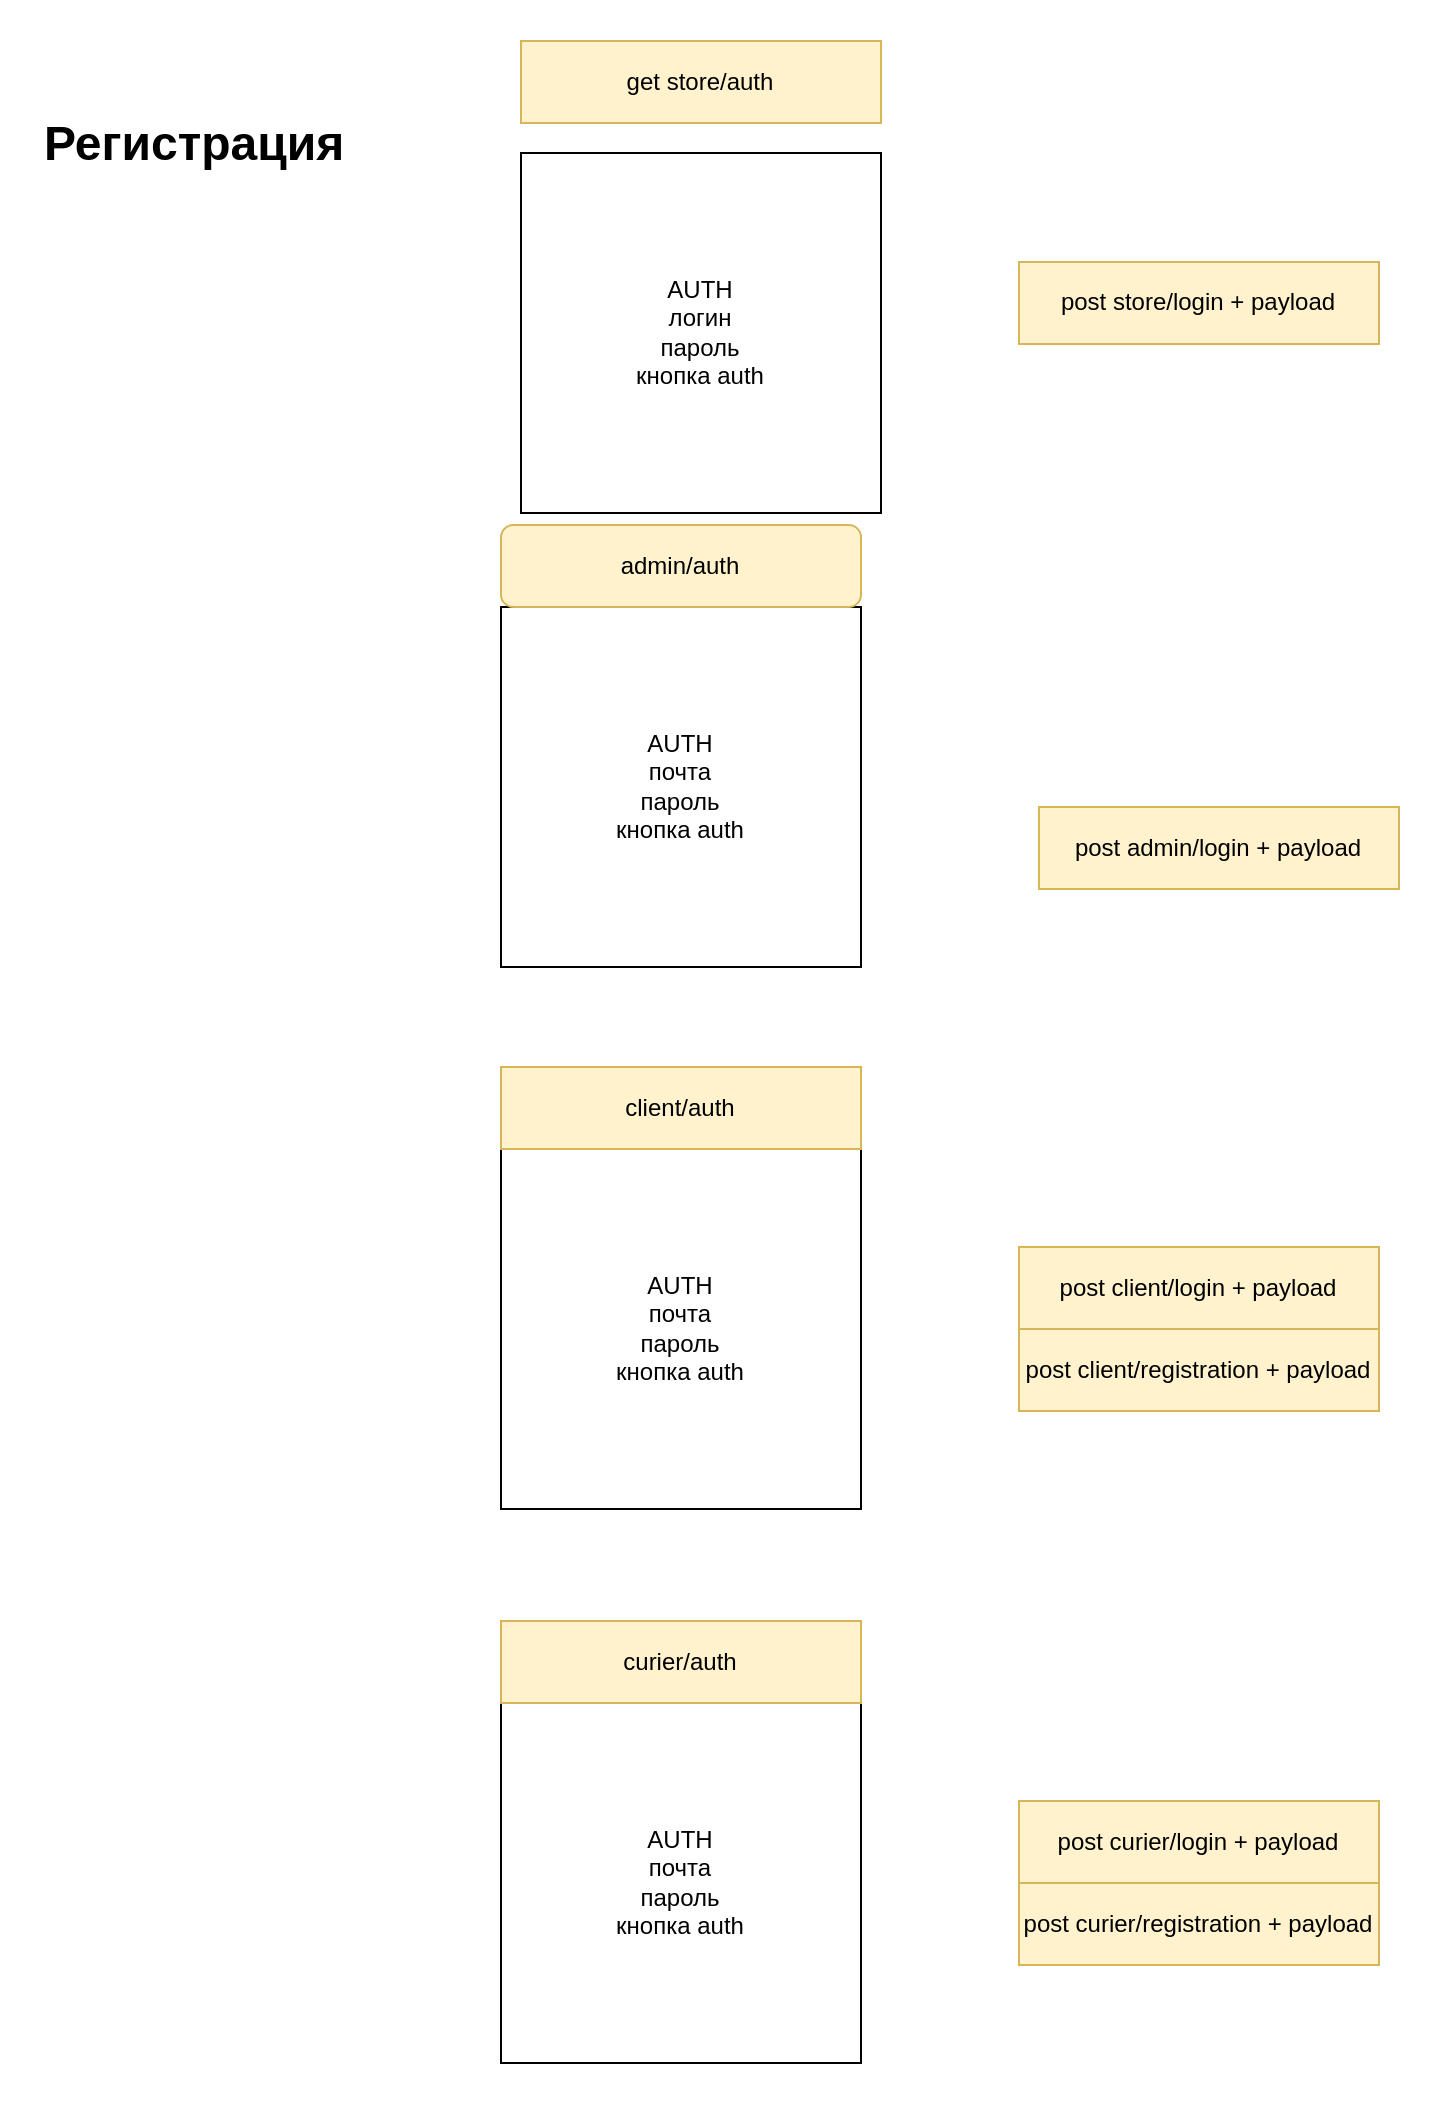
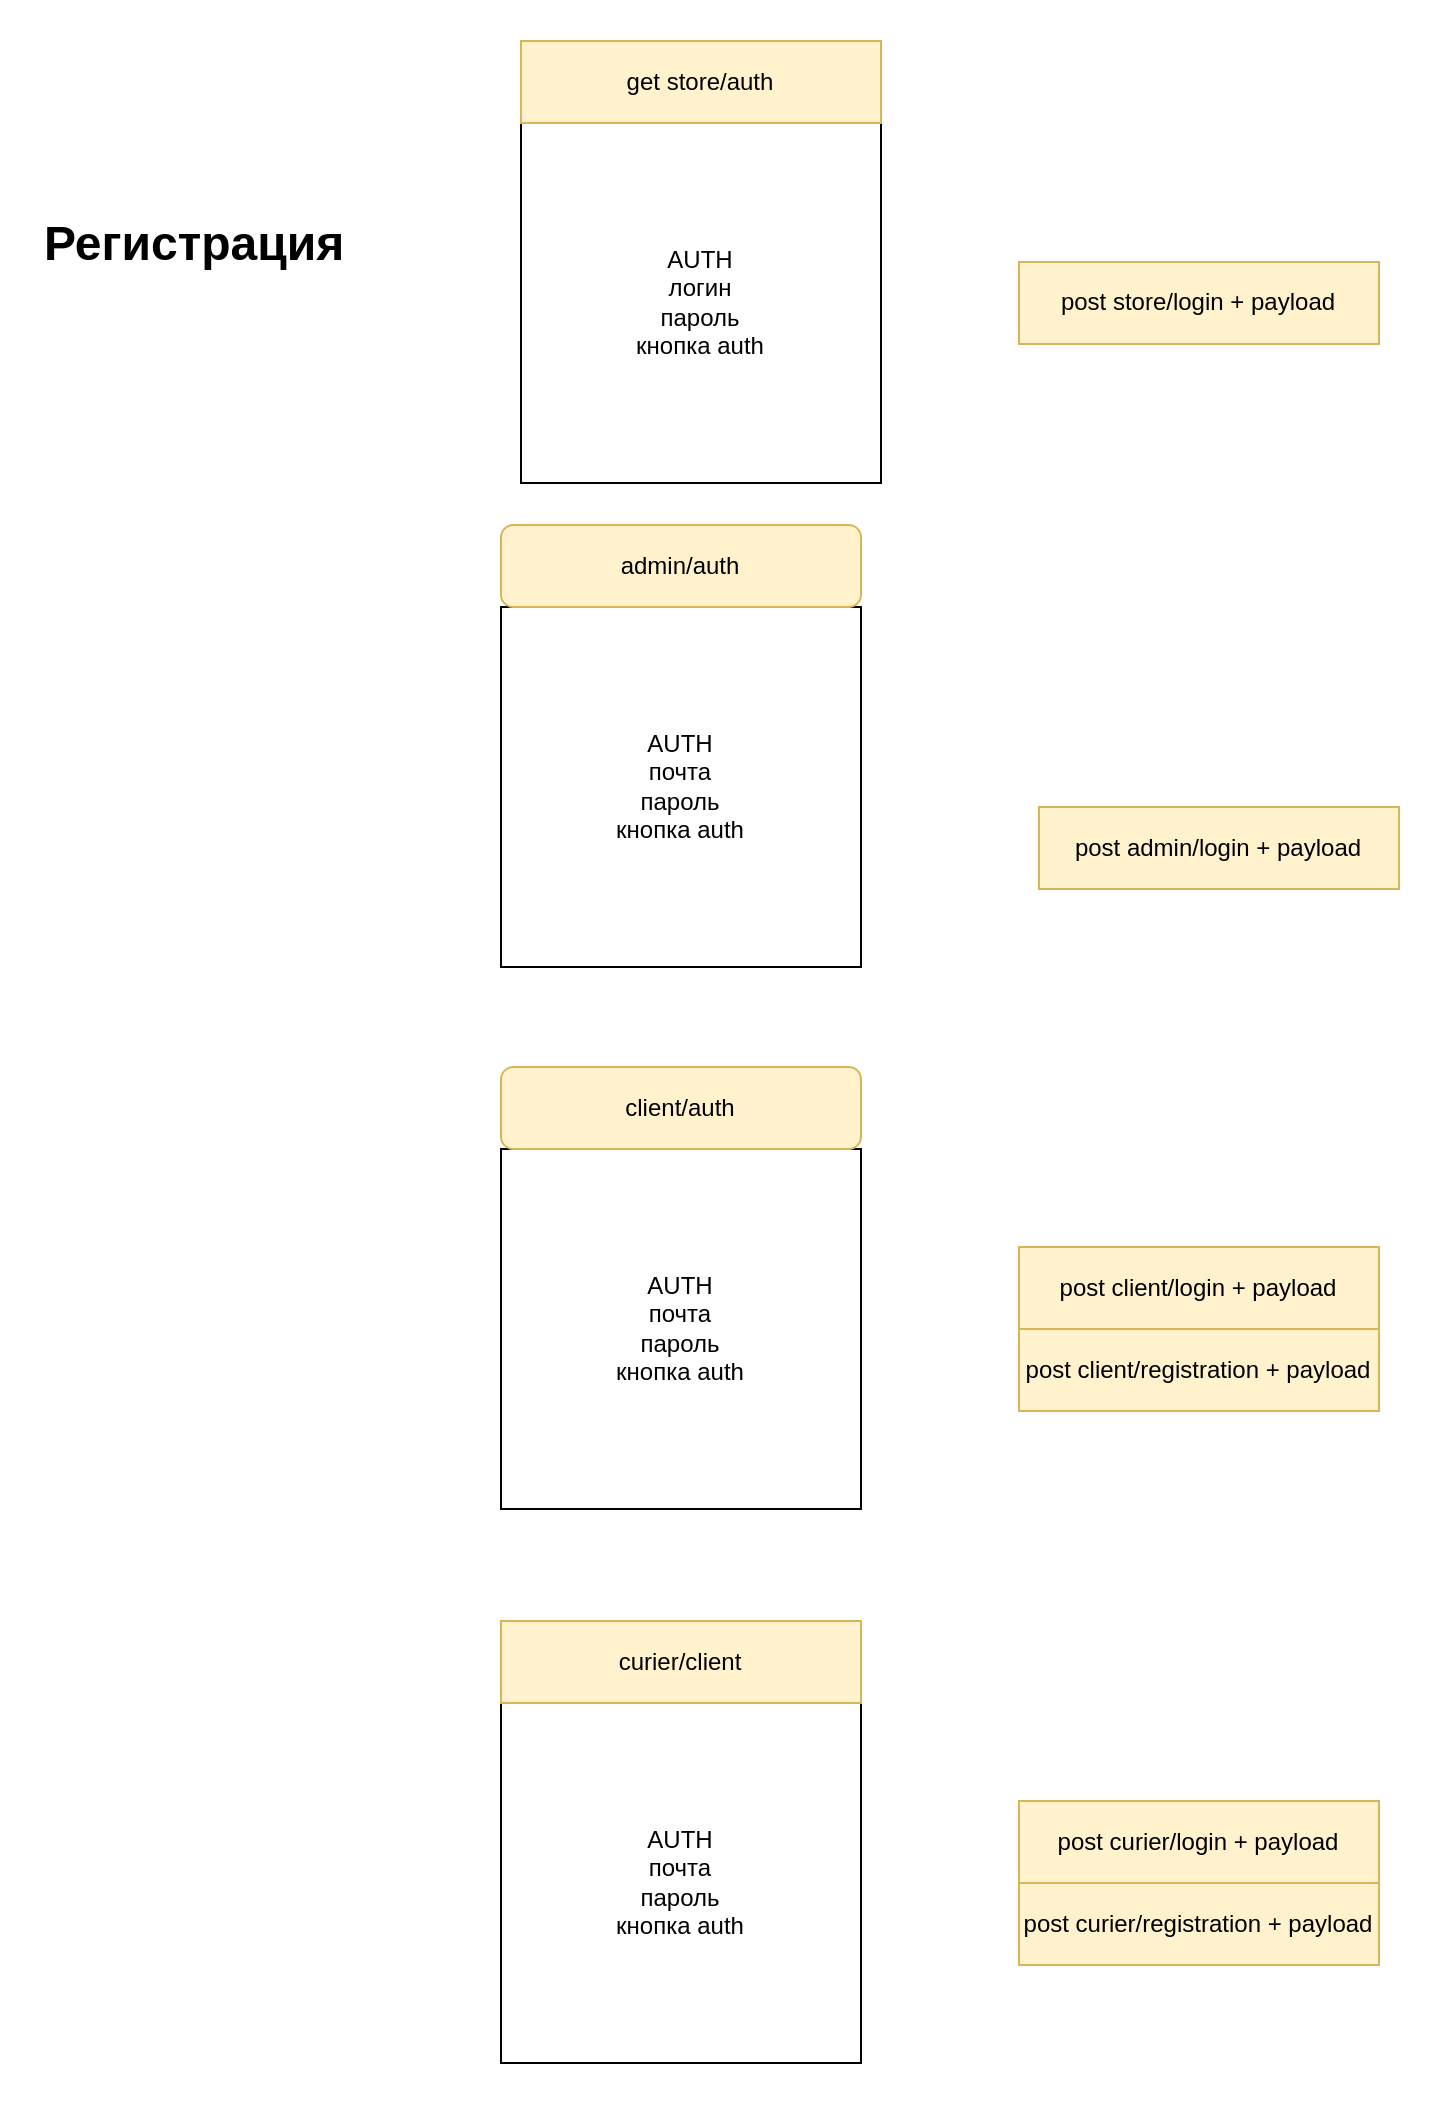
node "Регистрация": moved (221, 223) -> (221, 323)
node "AUTH логин пароль кнопка auth": moved (701, 333) -> (701, 303)
node "client/auth": shape rectangle -> rounded rectangle
node "curier/auth": label "curier/auth" -> "curier/client"
